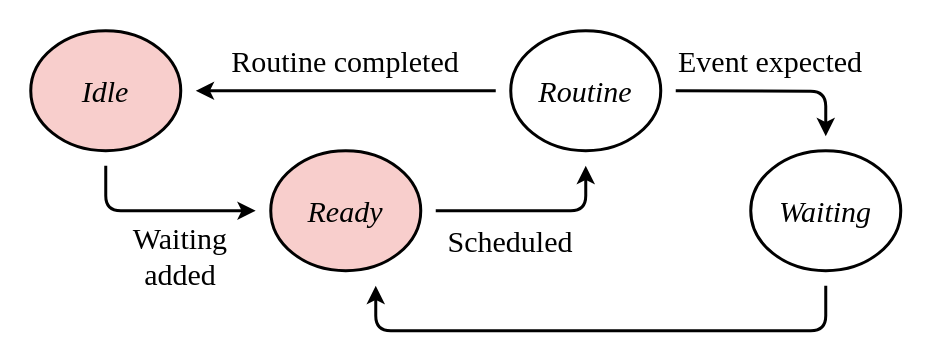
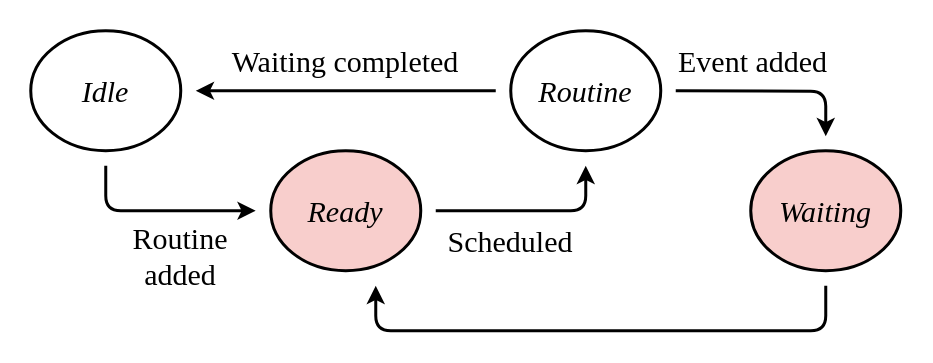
node "Routine completed": label "Routine completed" -> "Waiting completed"
node "Event expected": label "Event expected" -> "Event added"
node "Idle": fillcolor #f8cecc -> #ffffff
node "Waiting": fillcolor #ffffff -> #f8cecc
node "Waiting added": label "Waiting added" -> "Routine added"
